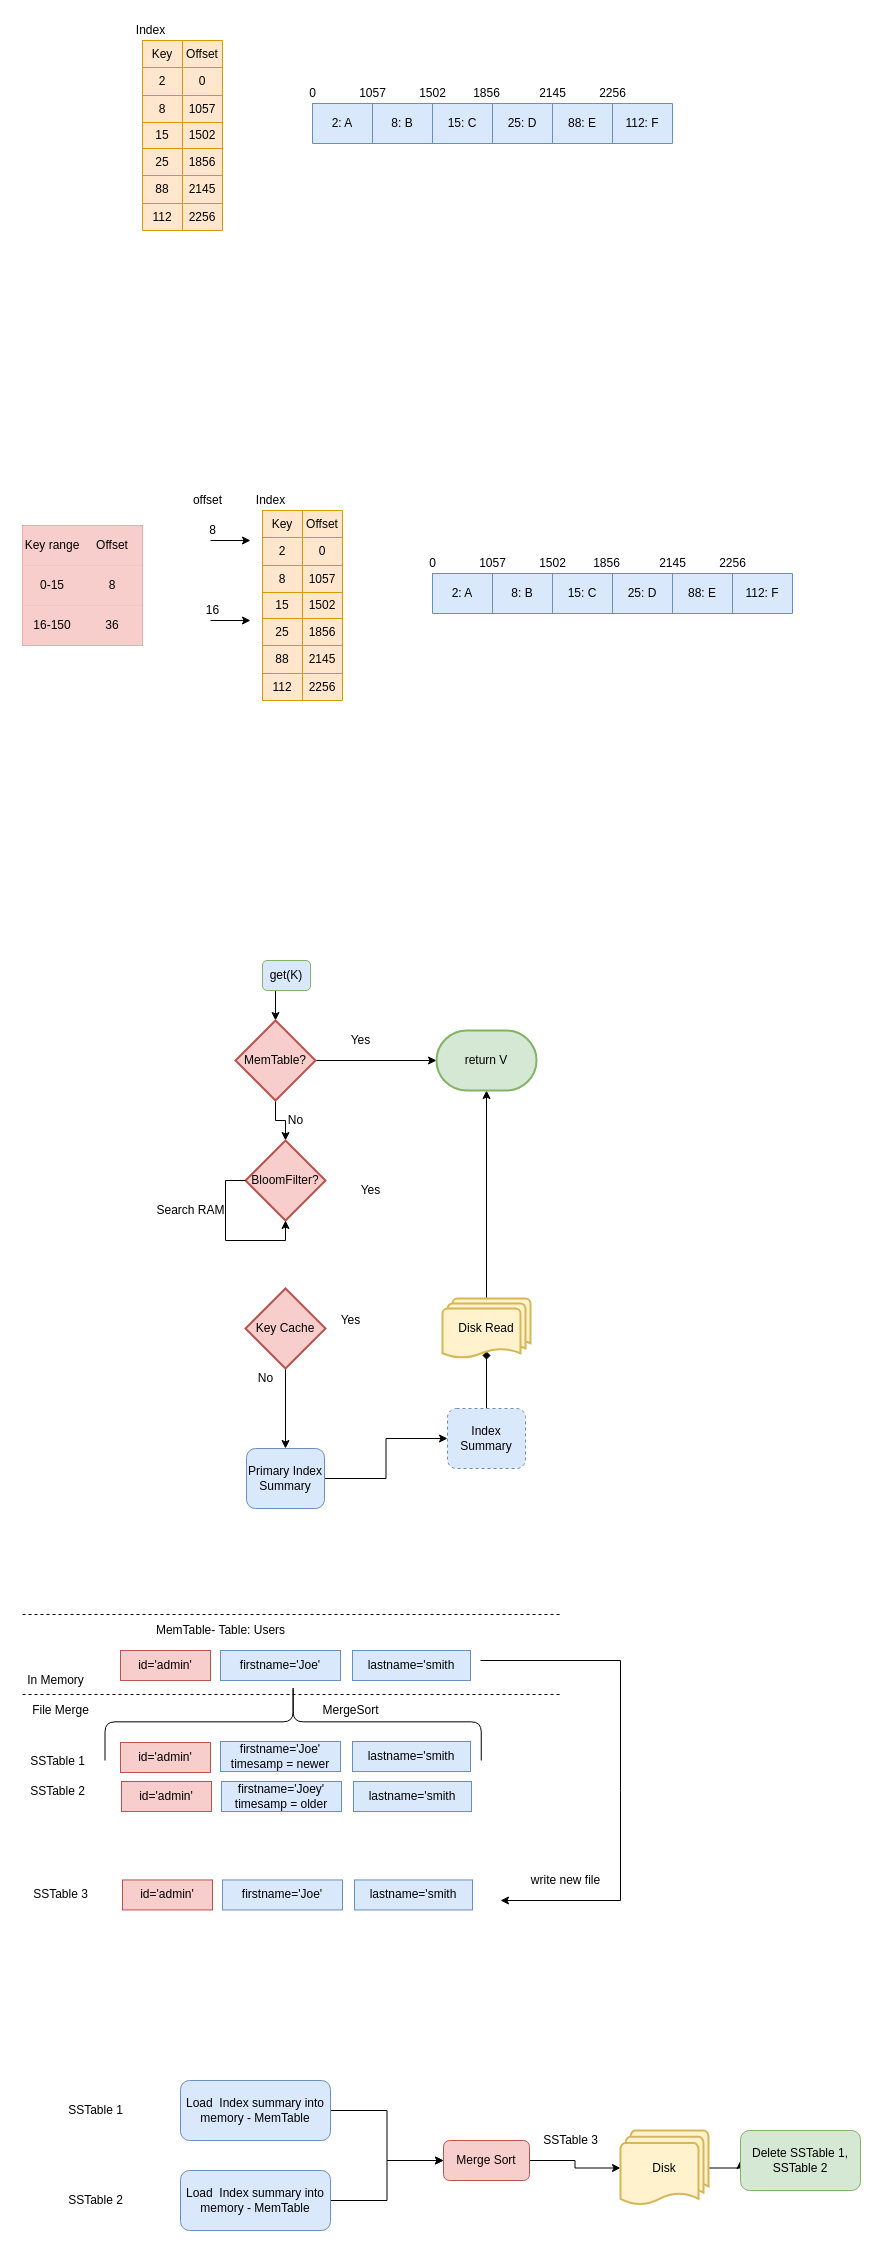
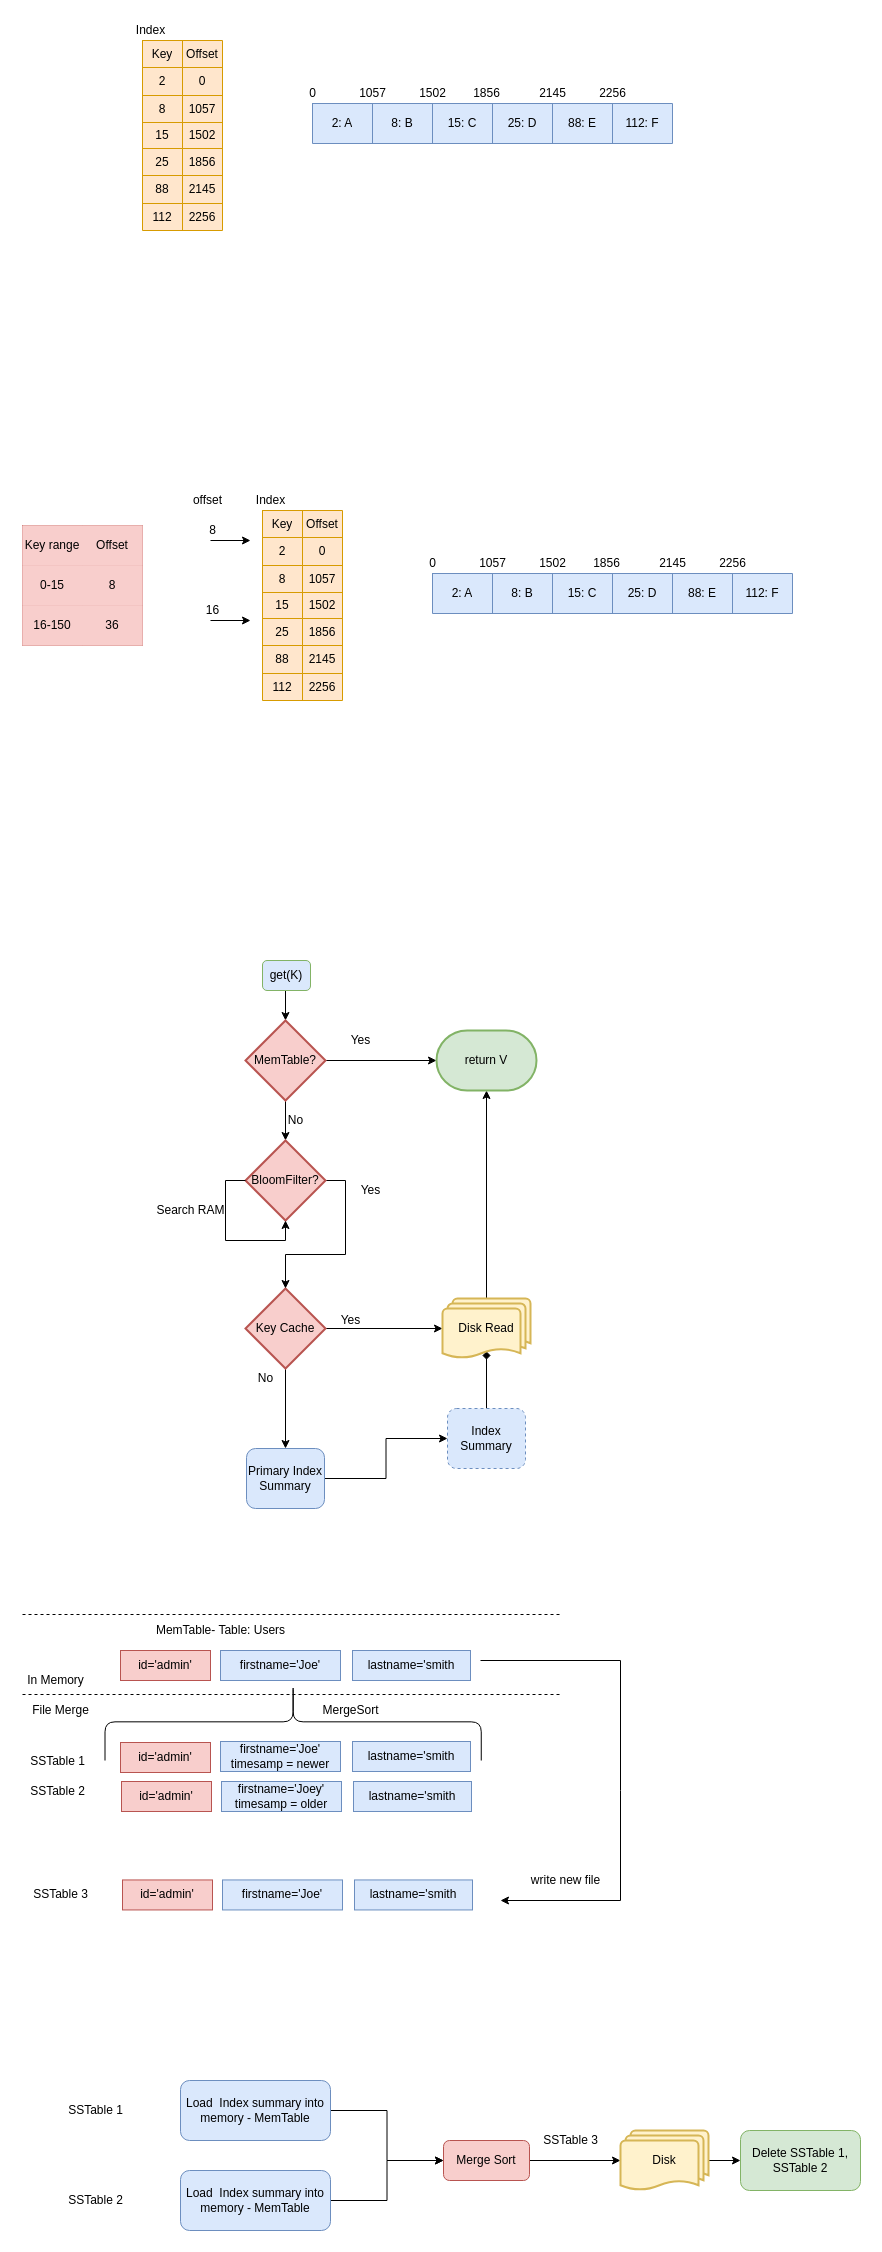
node "MemTable?": moved (276, 1061) -> (286, 1061)
edge "BloomFilter?" -> "Key Cache": added
edge "Key Cache" -> "Disk Read": added
node "Disk": size 88x75 -> 88x60
